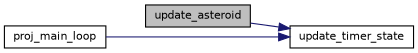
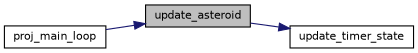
edge "proj_main_loop" -> "update_timer_state": now "proj_main_loop" -> "update_asteroid"
